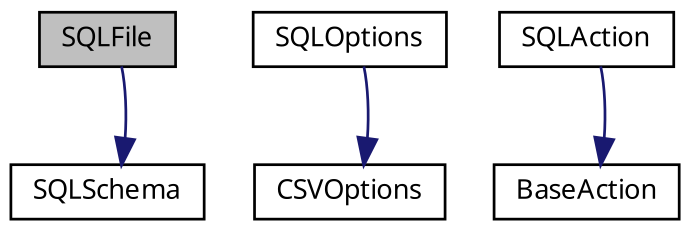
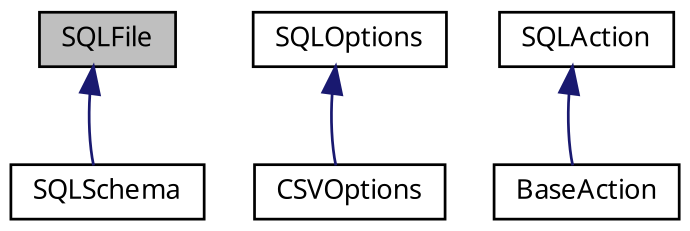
edge "SQLFile" -> "SQLSchema": reversed
edge "SQLOptions" -> "CSVOptions": reversed
edge "SQLAction" -> "BaseAction": reversed
